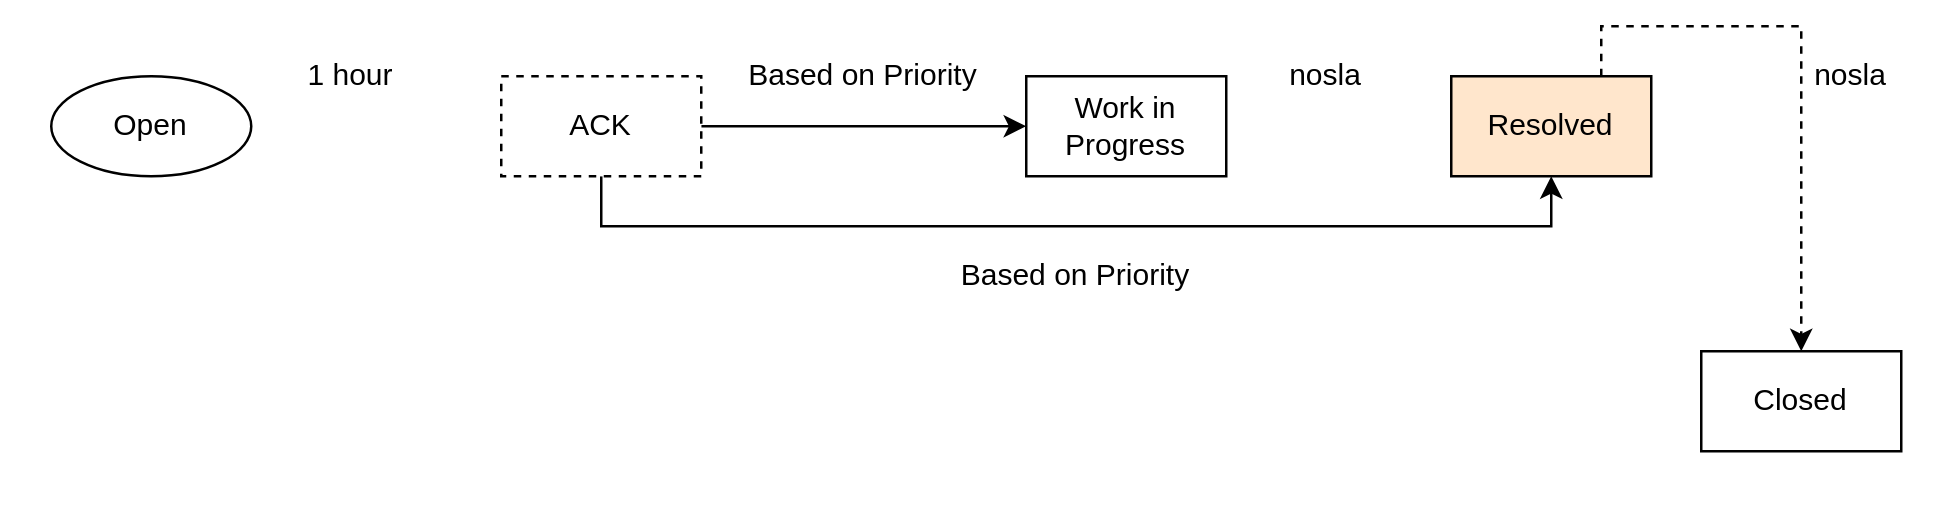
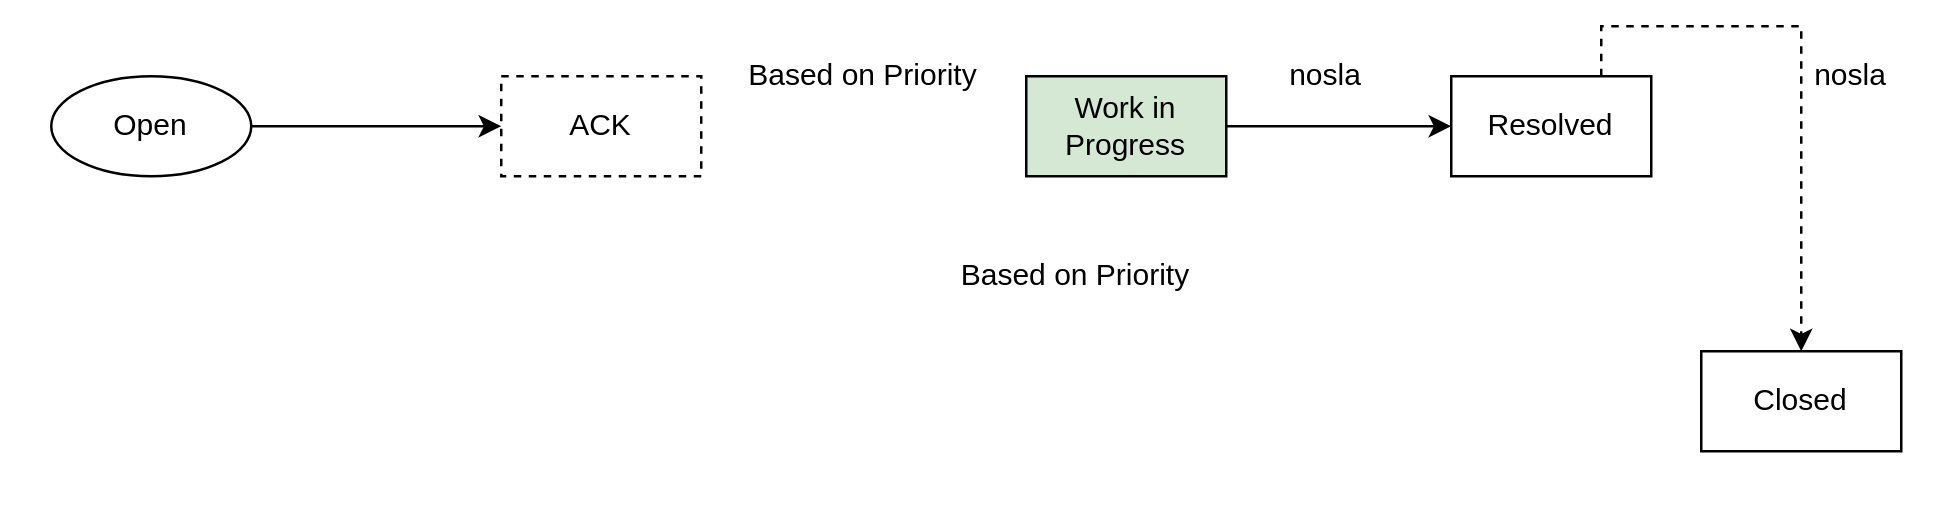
node "1 hour": removed
edge "Open" -> "ACK": added
edge "ACK" -> "Work in Progress": removed
node "Work in Progress": fillcolor #ffffff -> #d5e8d4
edge "Work in Progress" -> "Resolved": added
node "Resolved": fillcolor #ffe6cc -> #ffffff
edge "ACK" -> "Resolved": removed
